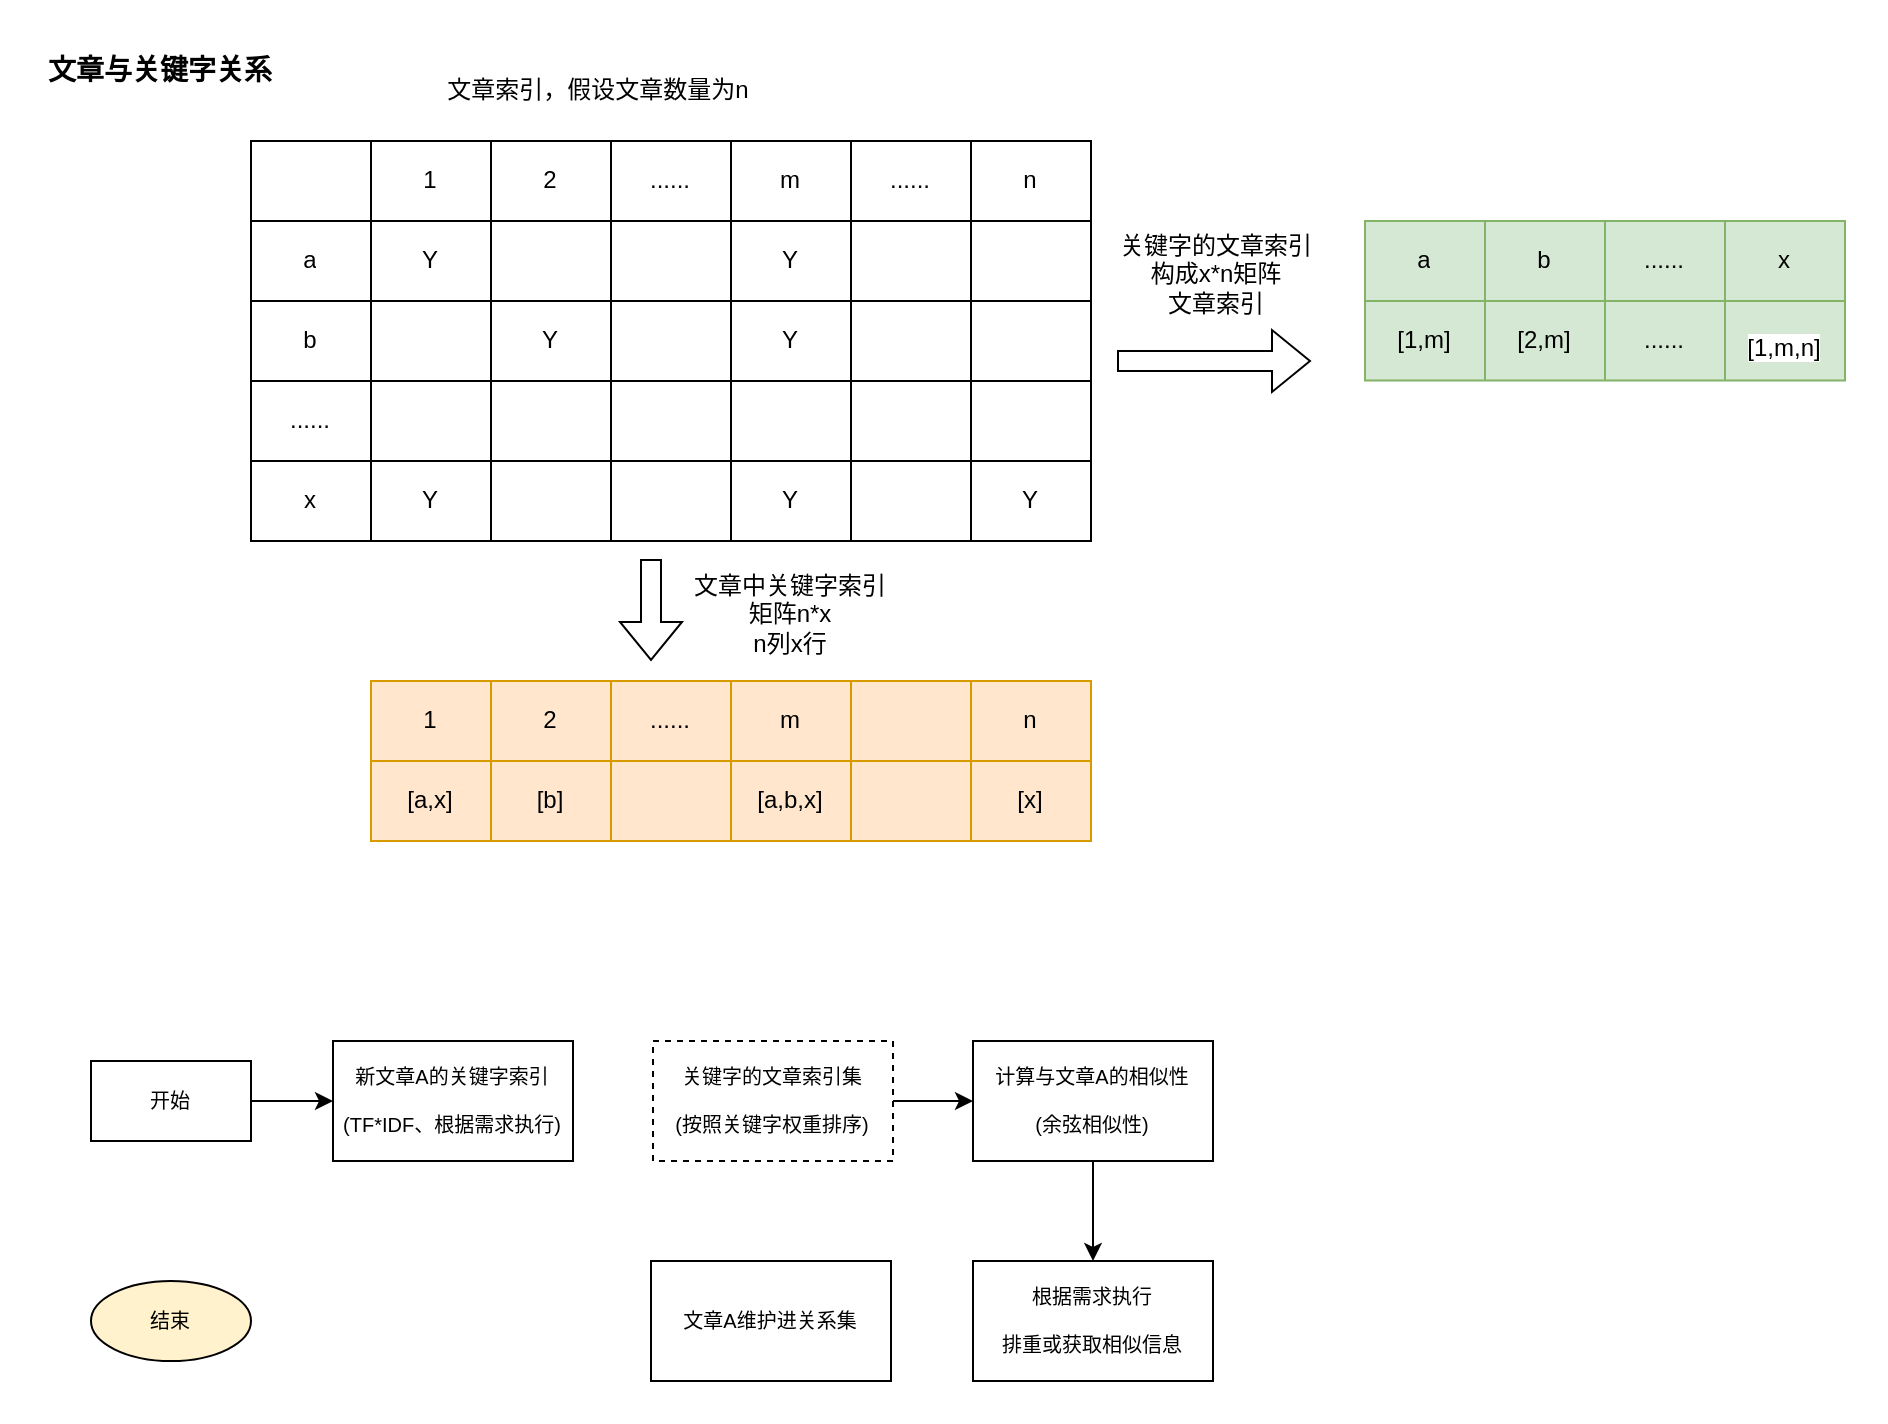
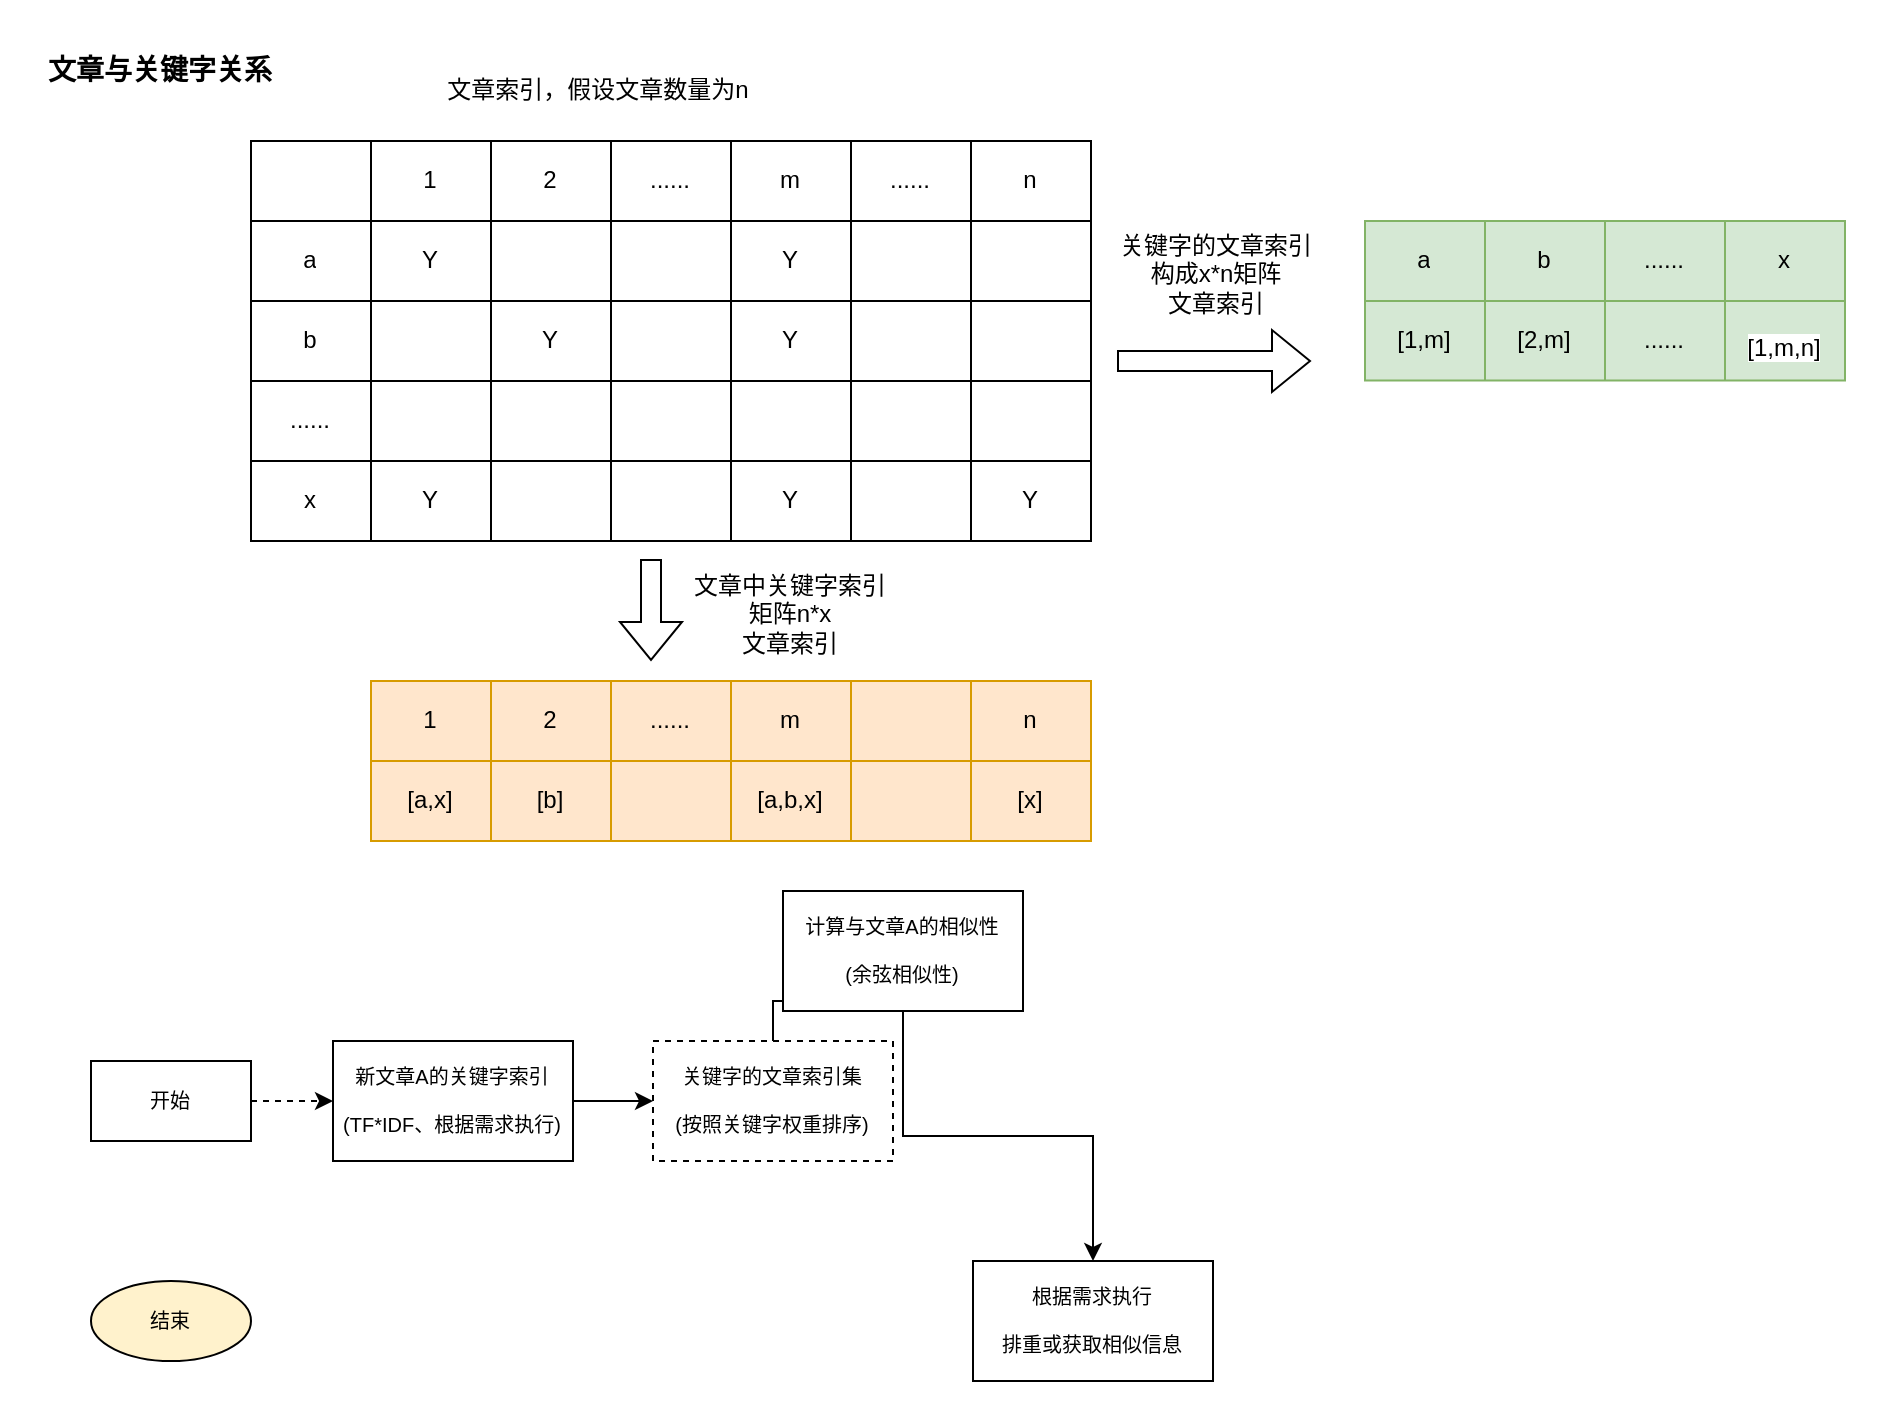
node "文章中关键字索引 矩阵n*x n列x行": label "文章中关键字索引 矩阵n*x n列x行" -> "文章中关键字索引 矩阵n*x 文章索引"
edge "开始" -> "新文章A的关键字索引 (TF*IDF、根据需求执行)": style solid -> dashed
edge "新文章A的关键字索引 (TF*IDF、根据需求执行)" -> "关键字的文章索引集 (按照关键字权重排序)": added
node "计算与文章A的相似性 (余弦相似性)": moved (1093, 1101) -> (903, 951)
node "文章A维护进关系集": removed
